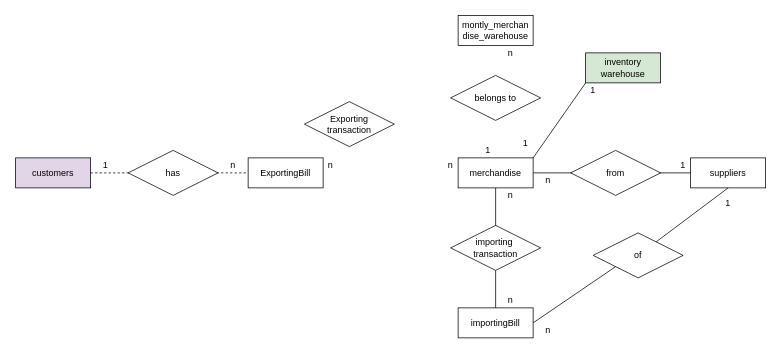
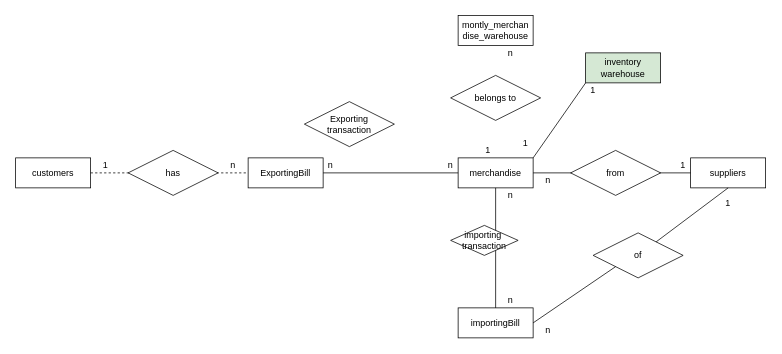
node "customers": fillcolor #e1d5e7 -> #ffffff
edge "ExportingBill" -- "merchandise": added
node "importing transaction": size 90x45 -> 68x30
